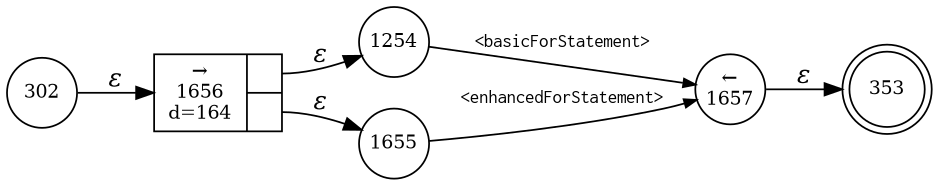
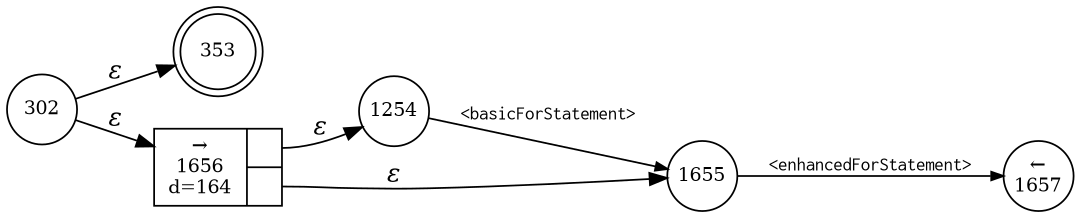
edge "1254" -> "← 1657": now "1254" -> "1655"
edge "← 1657" -> "353": now "302" -> "353"
